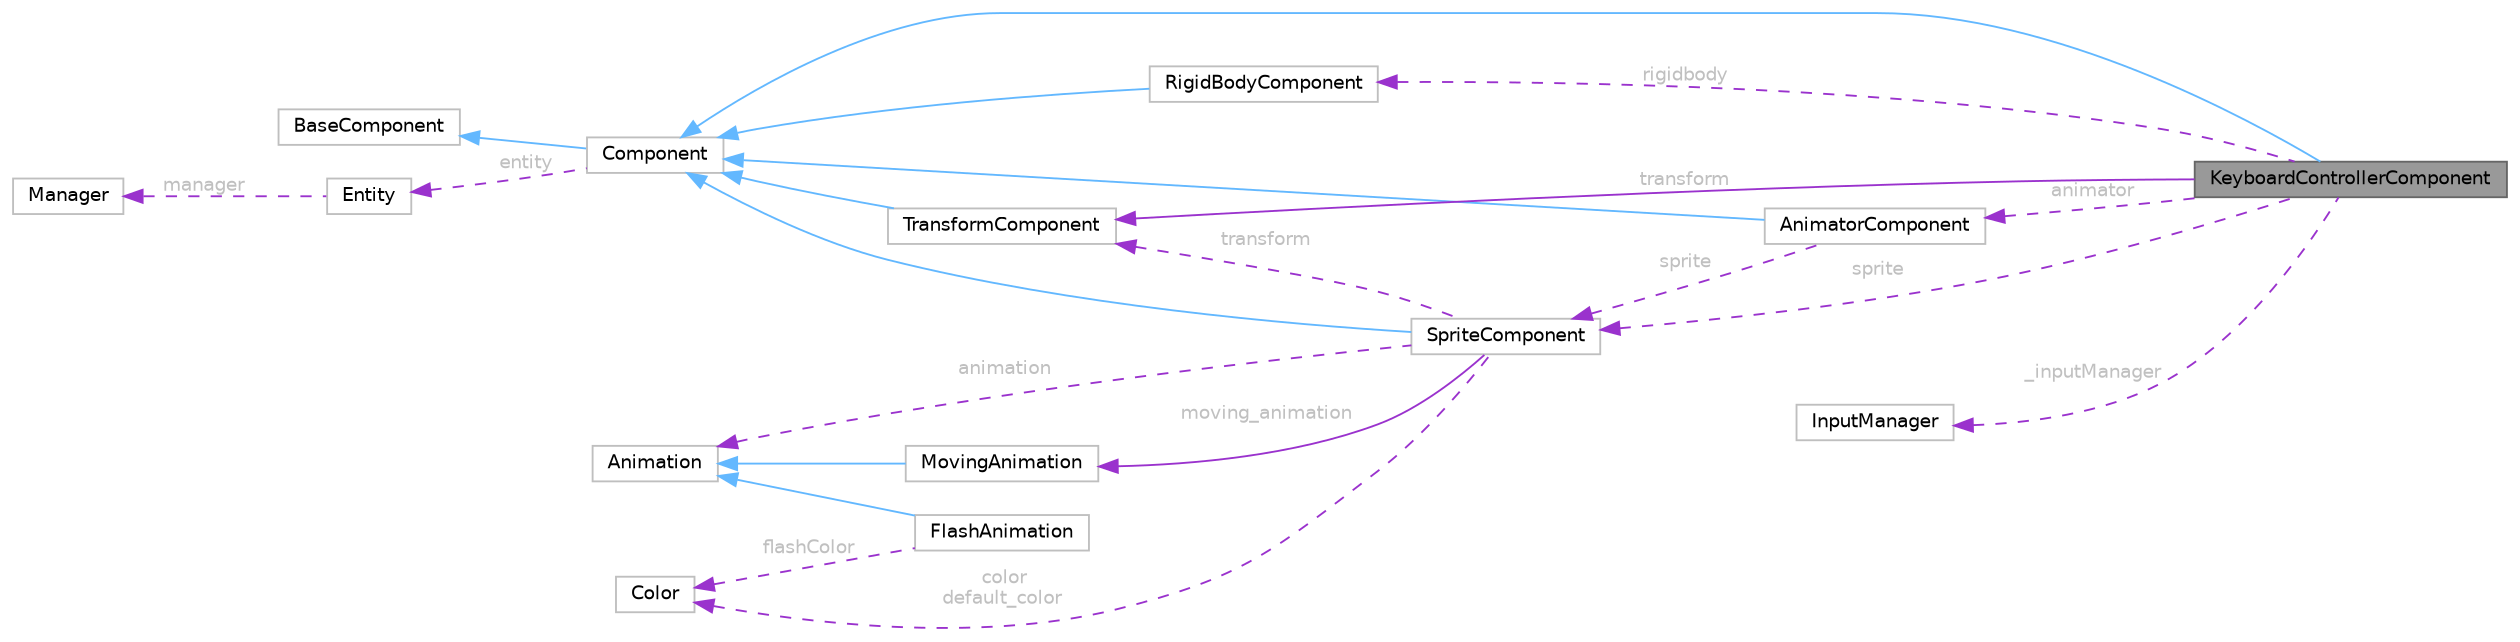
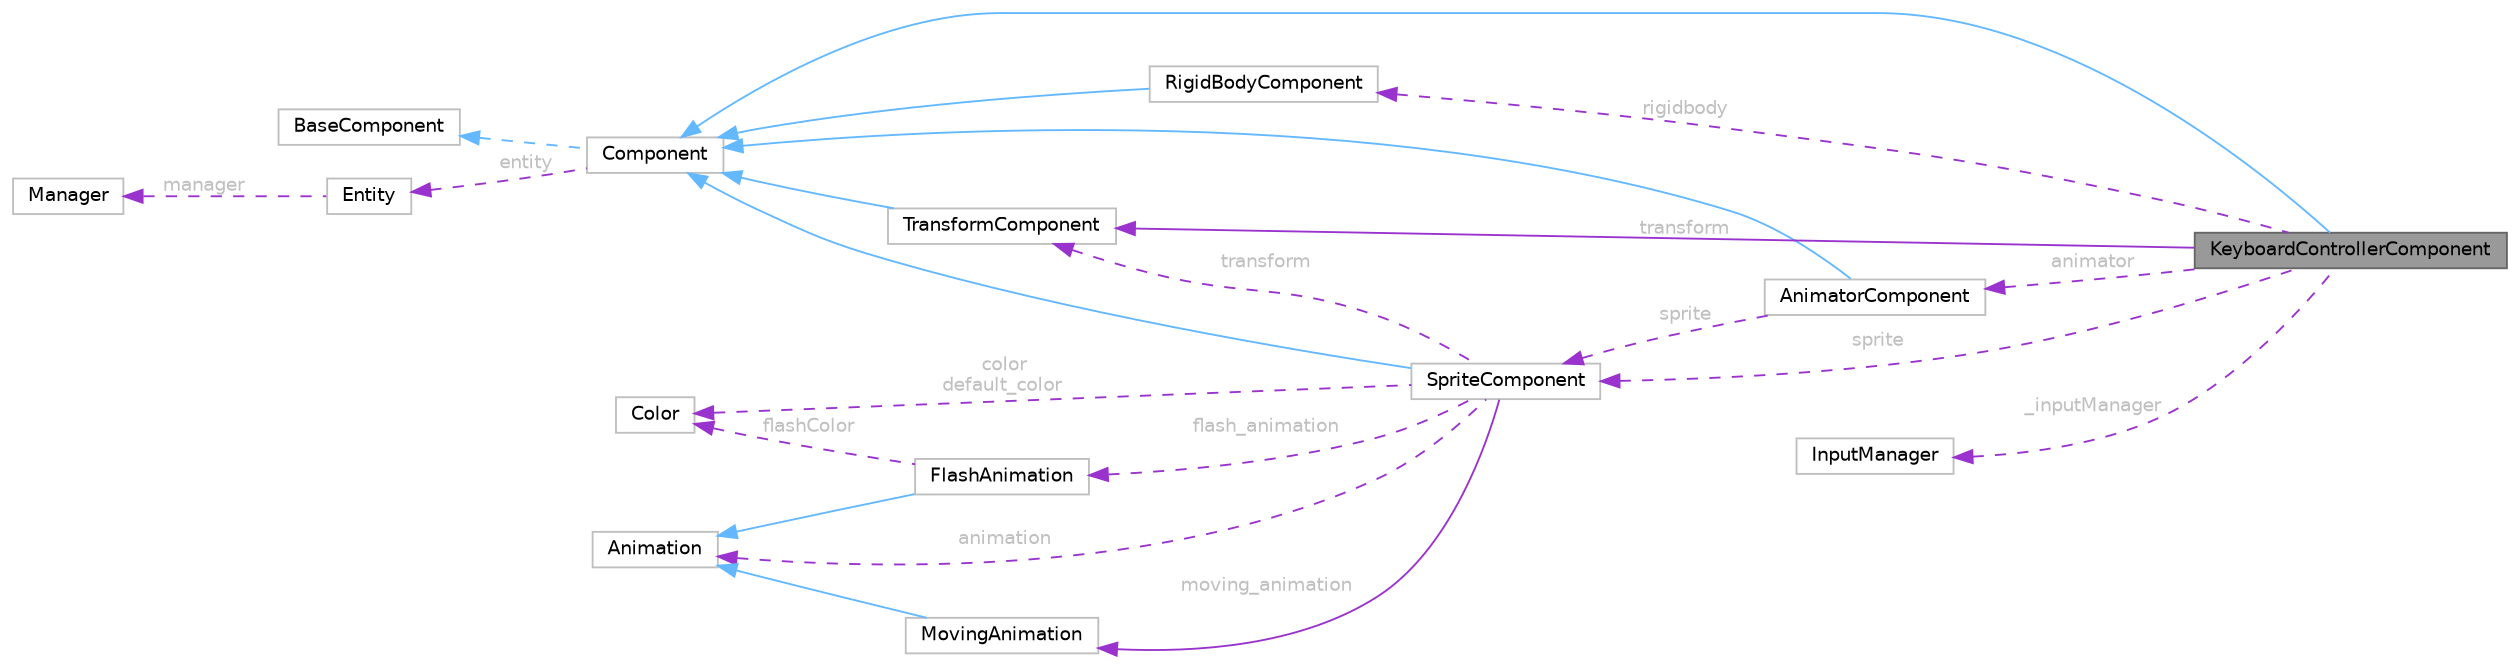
edge "Component" -> "BaseComponent": style solid -> dashed
edge "SpriteComponent" -> "FlashAnimation": added, label "flash_animation"
